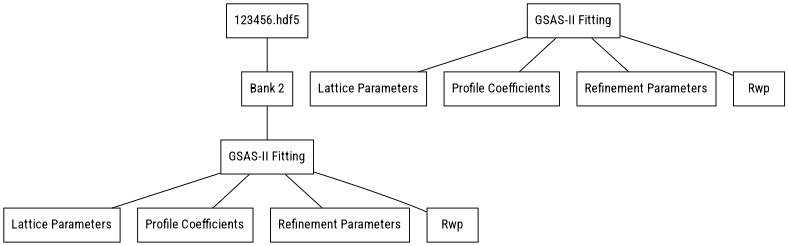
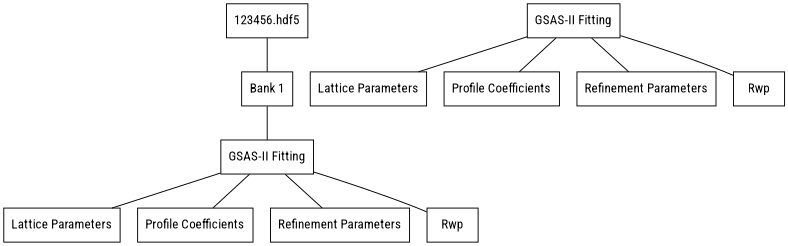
node "Bank 2": label "Bank 2" -> "Bank 1"
